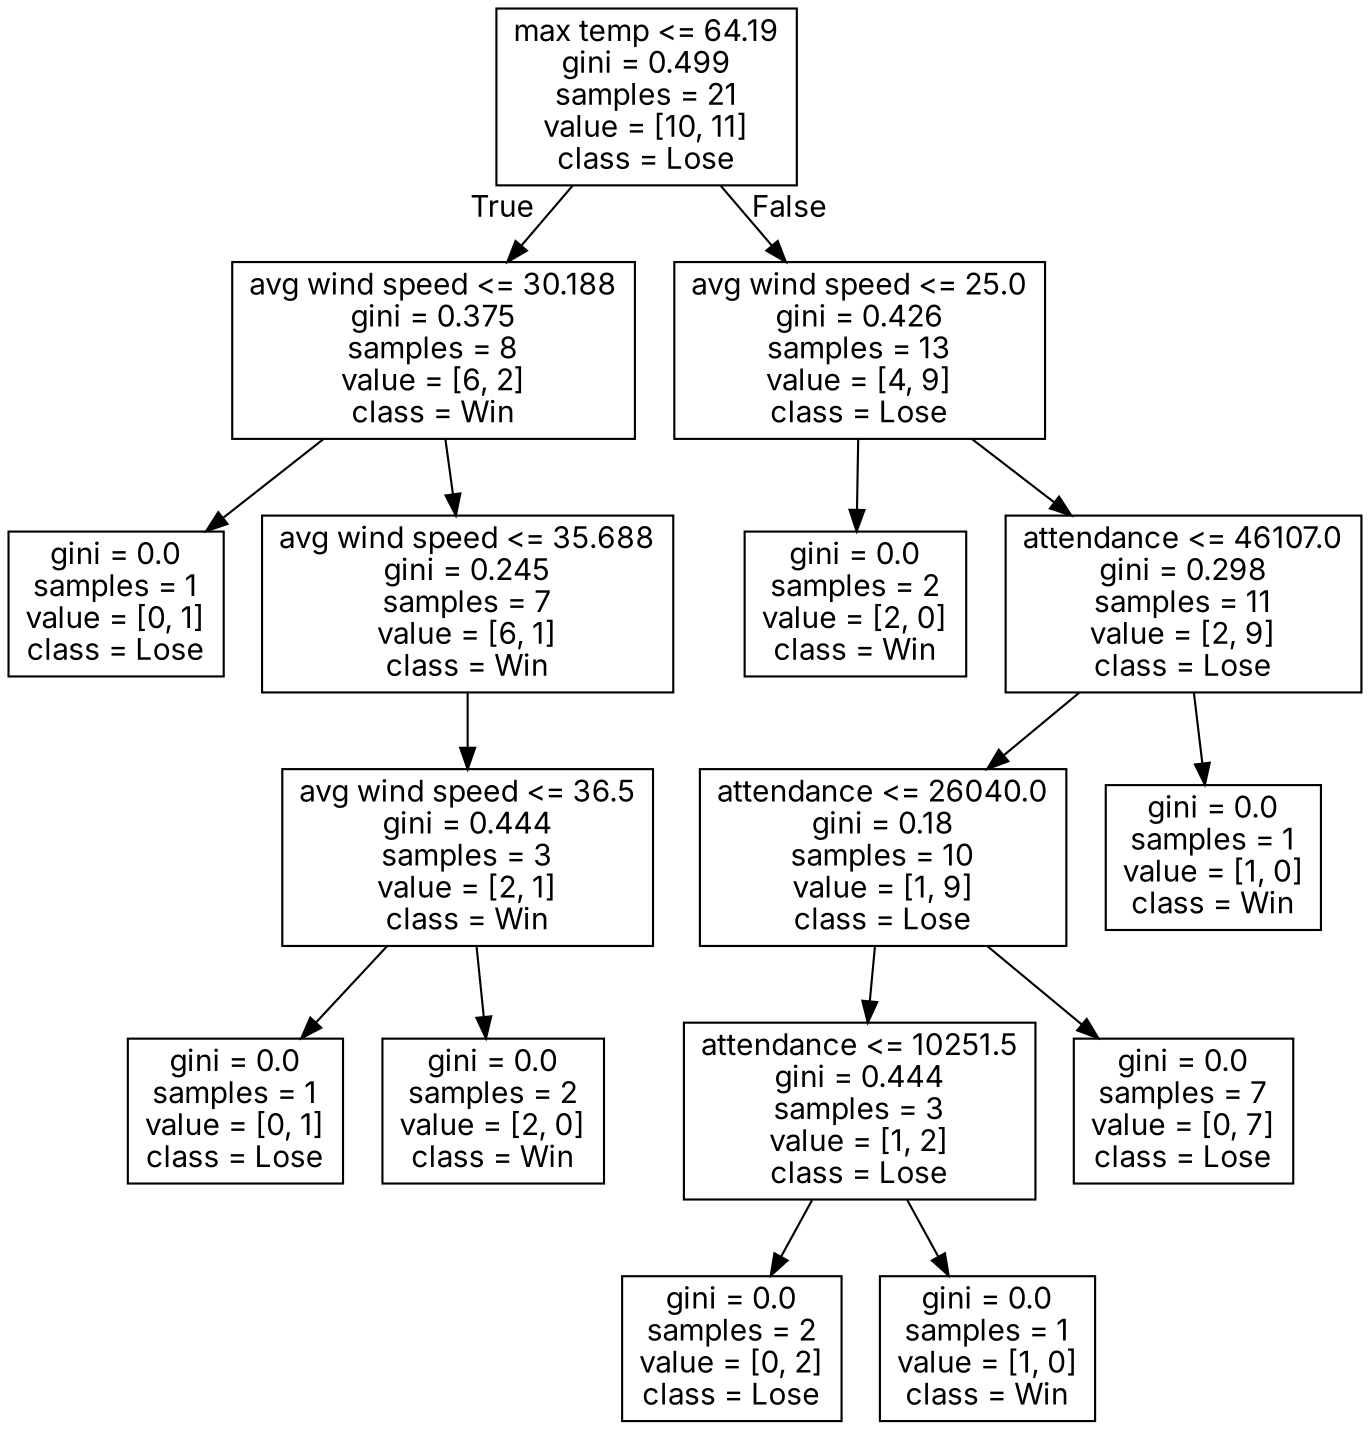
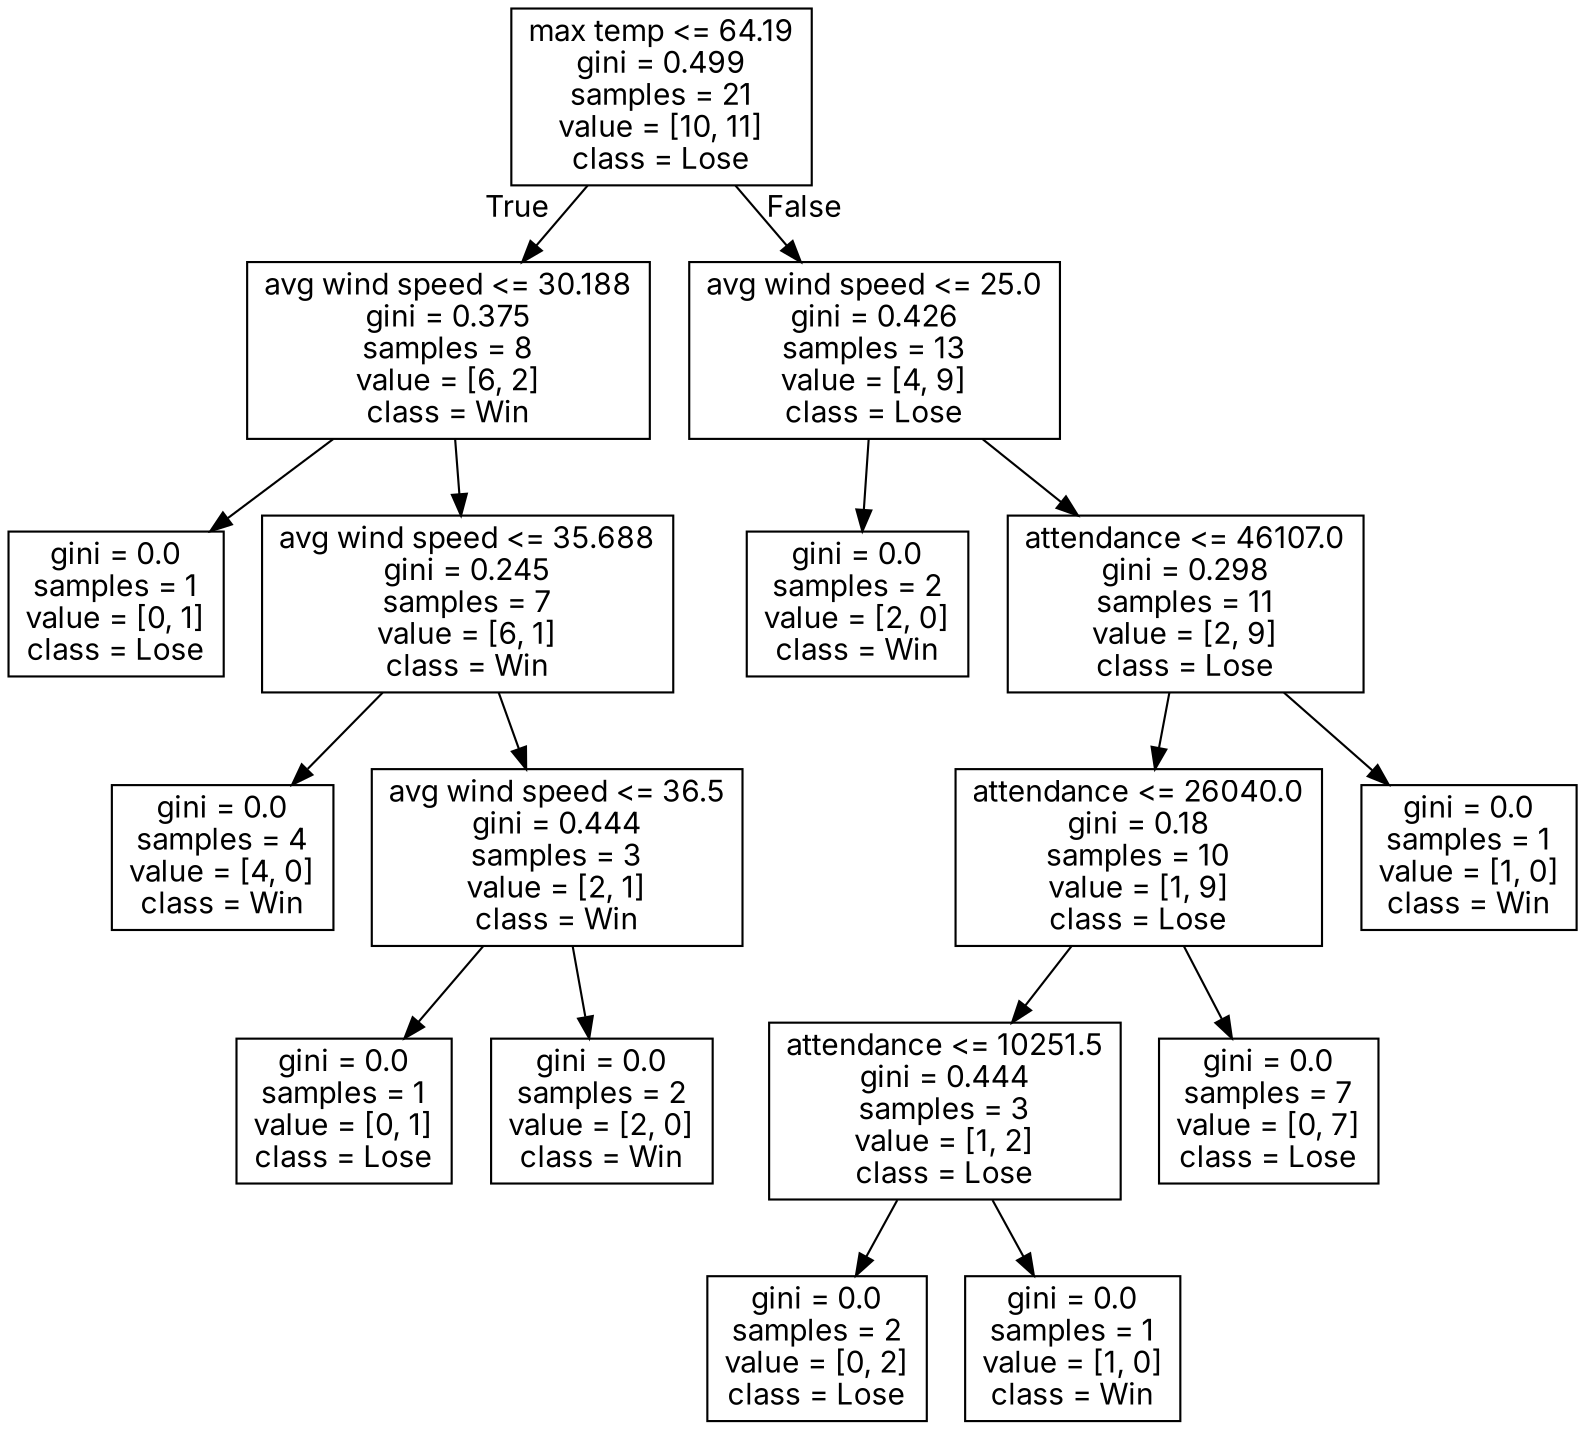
node "gini = 0.0 samples = 4 value = [4, 0] class = Win": added
